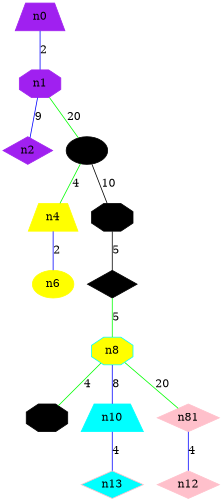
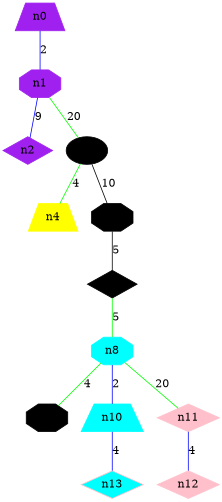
node "n6": removed
node "n8": fillcolor yellow -> cyan
edge "n8" -- "n10": label "8" -> "2"
node "n81": label "n81" -> "n11"
